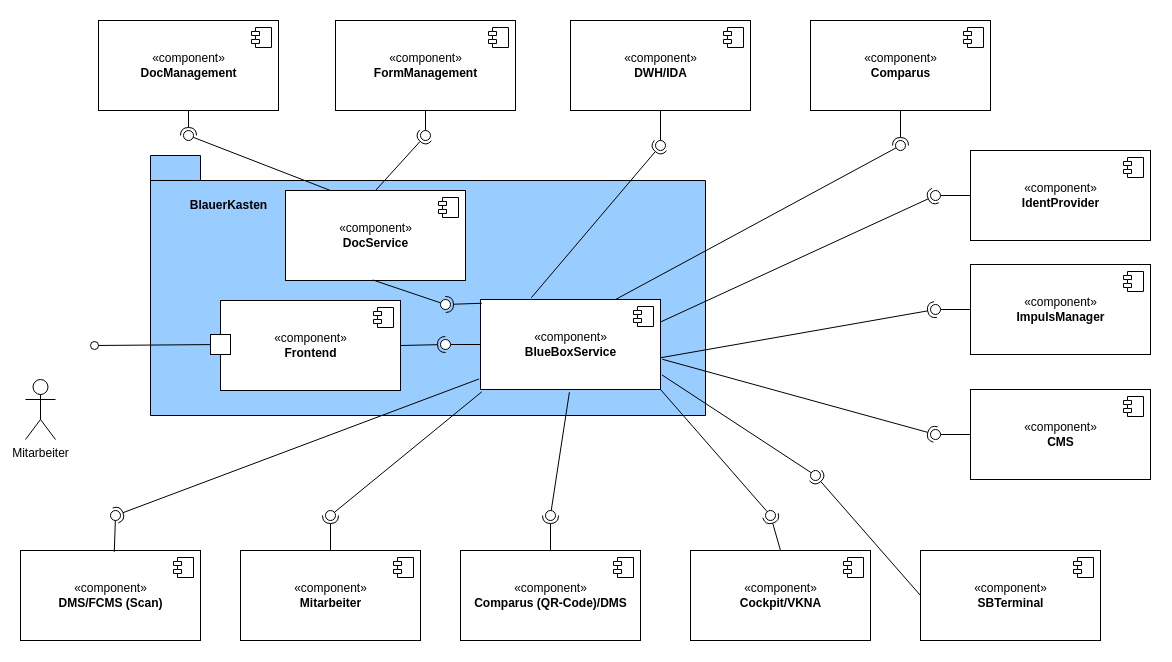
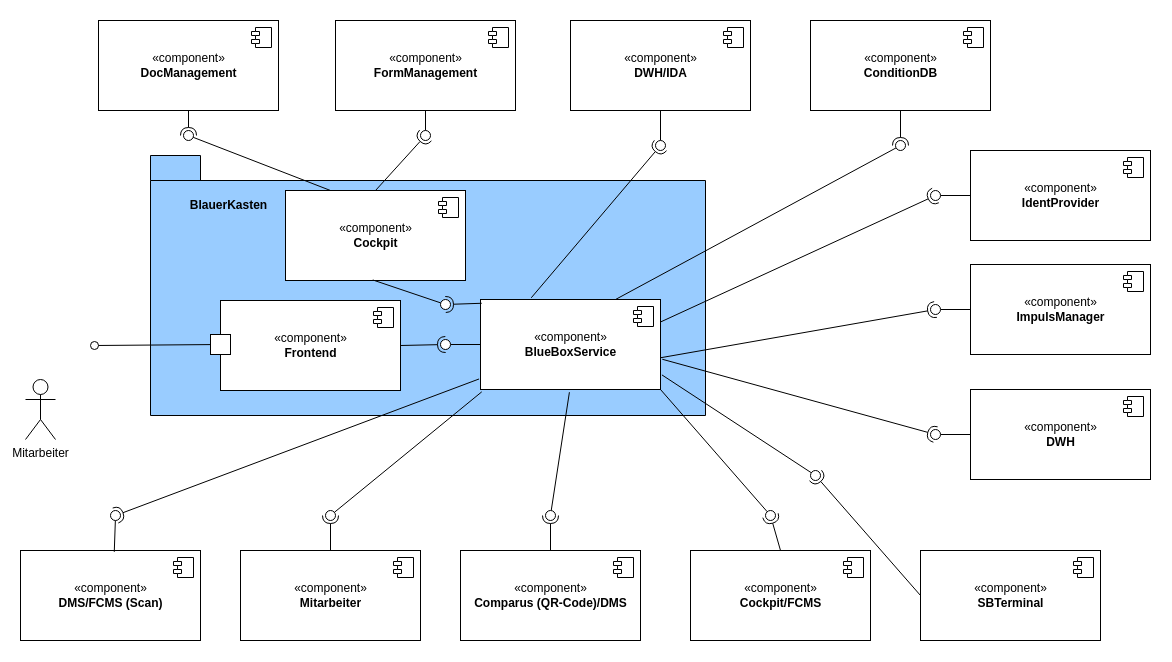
node "«component» Comparus": label "«component» Comparus" -> "«component» ConditionDB"
node "«component» DocService": label "«component» DocService" -> "«component» Cockpit"
node "«component» CMS": label "«component» CMS" -> "«component» DWH"
node "«component» Cockpit/VKNA": label "«component» Cockpit/VKNA" -> "«component» Cockpit/FCMS"
